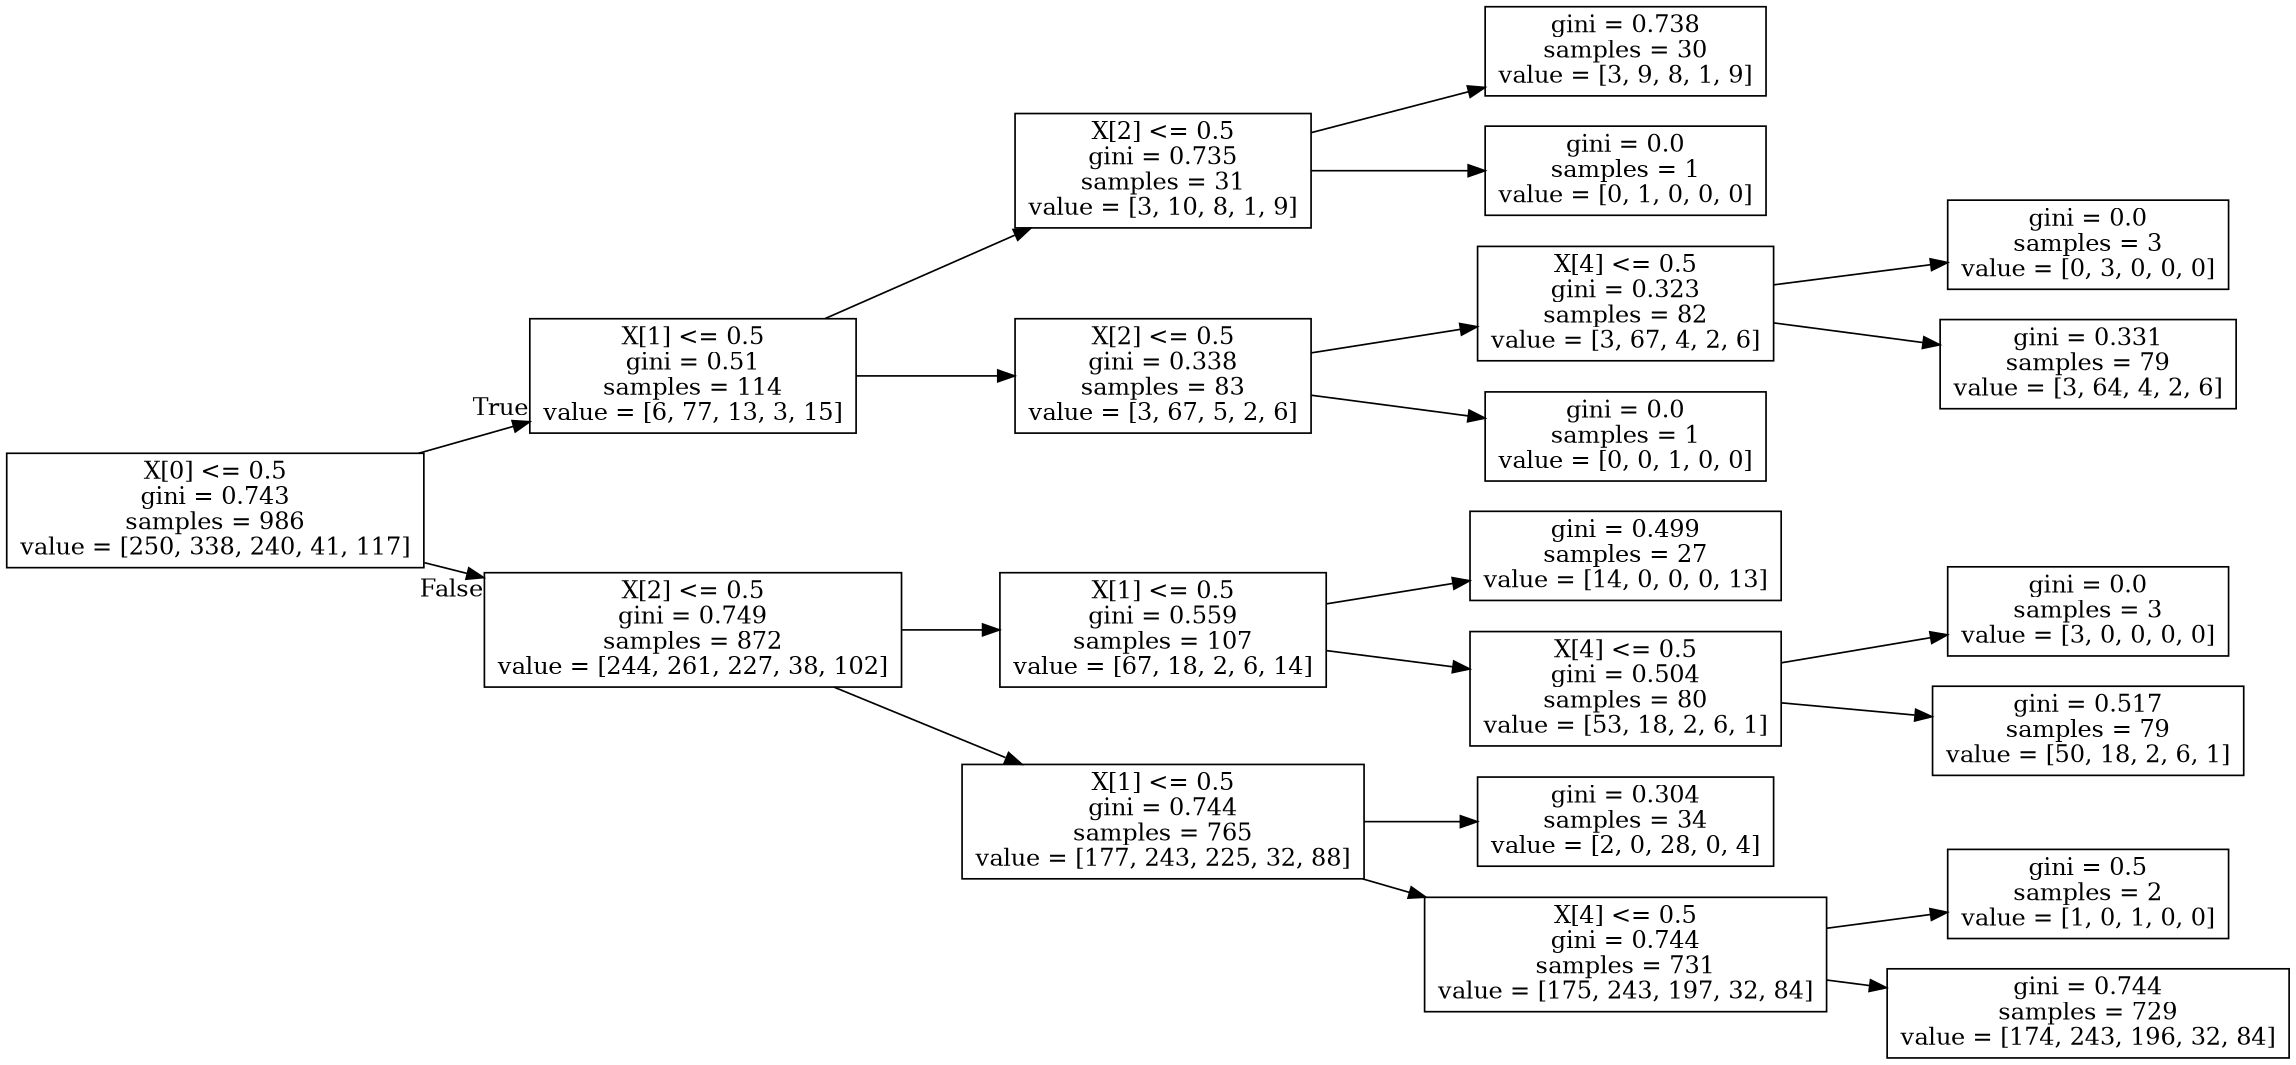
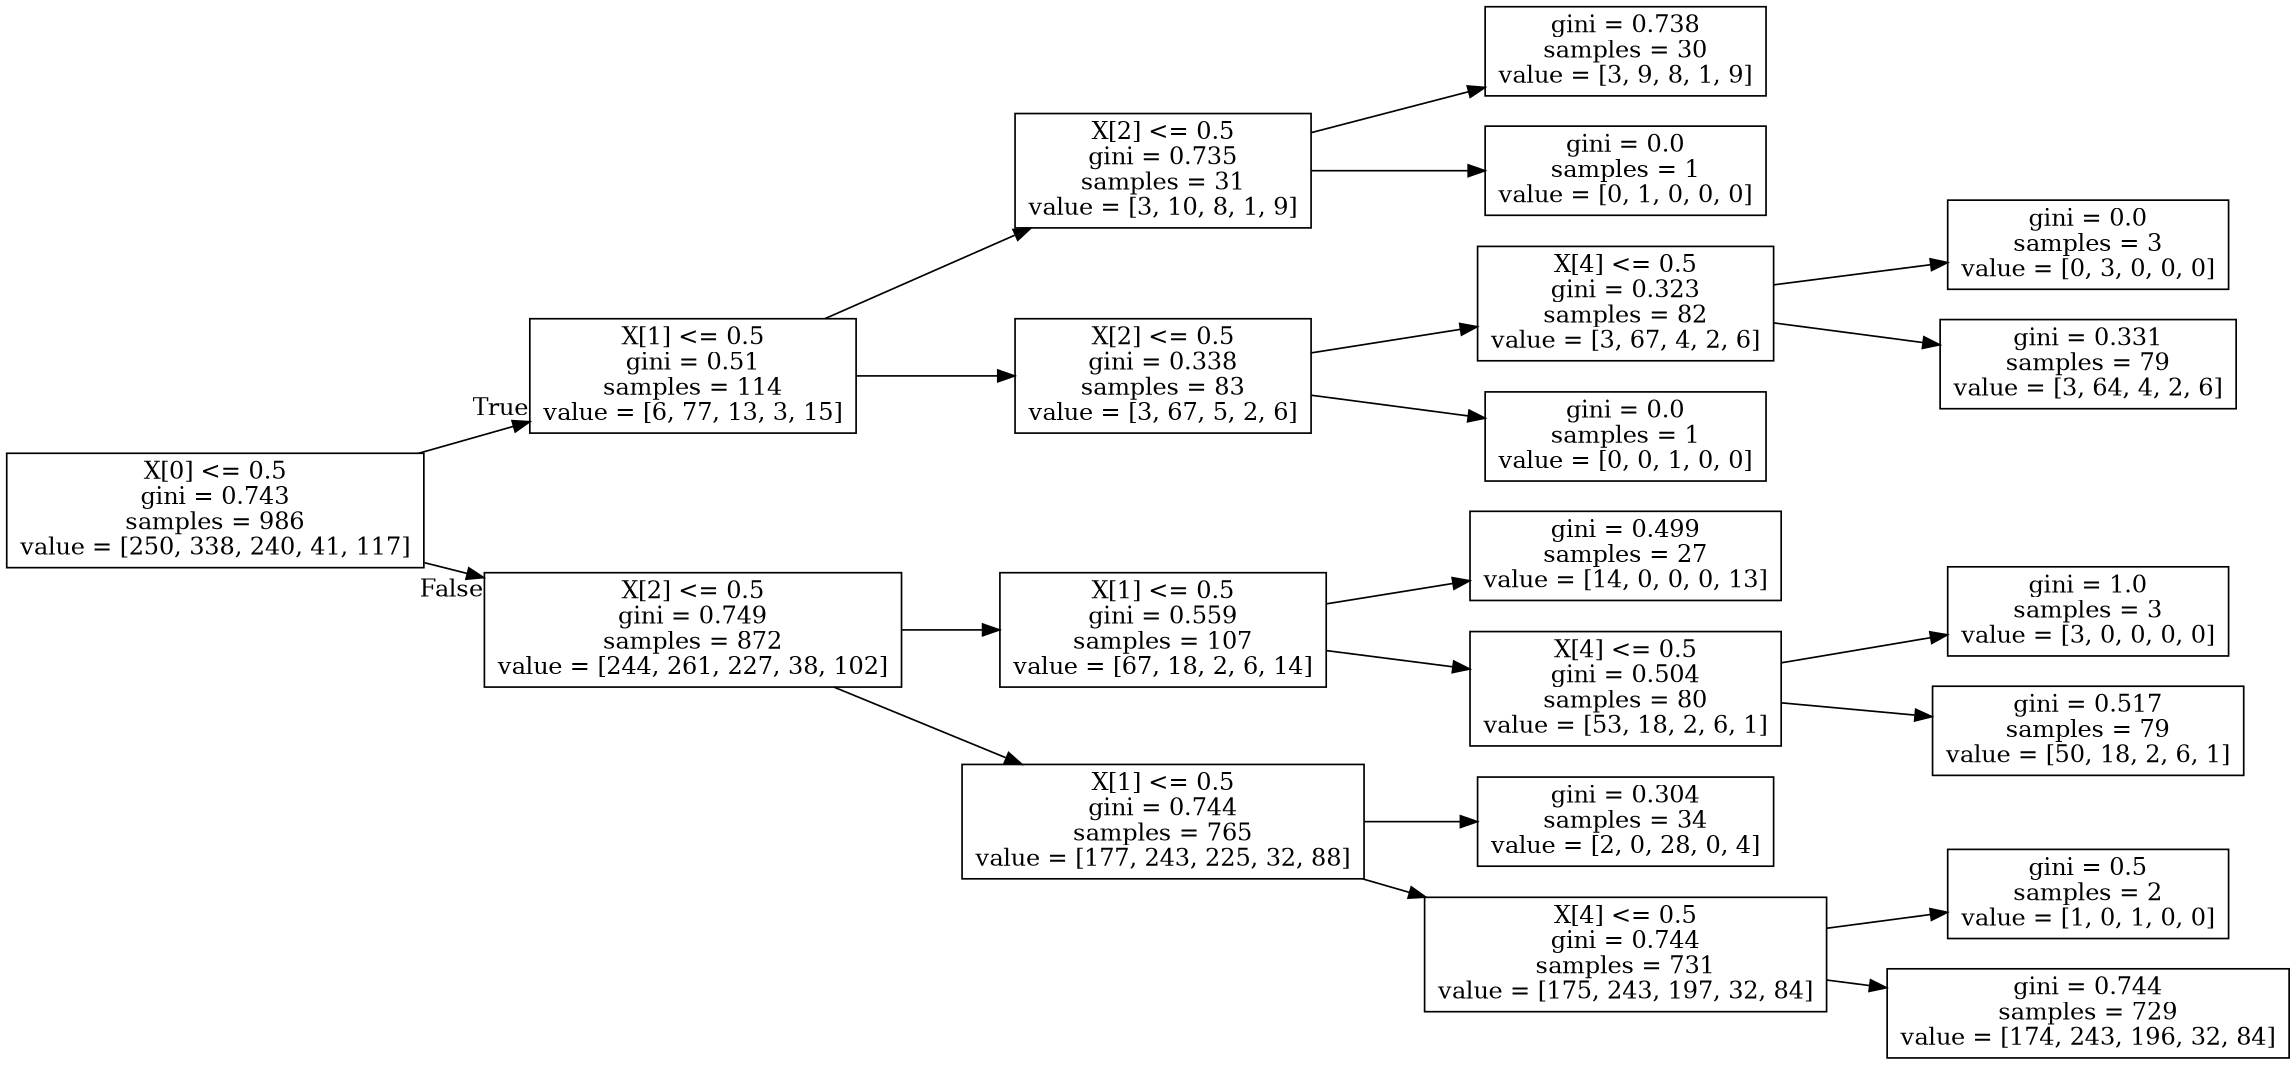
node "gini = 0.0 samples = 3 value = [3, 0, 0, 0, 0]": label "gini = 0.0 samples = 3 value = [3, 0, 0, 0, 0]" -> "gini = 1.0 samples = 3 value = [3, 0, 0, 0, 0]"
